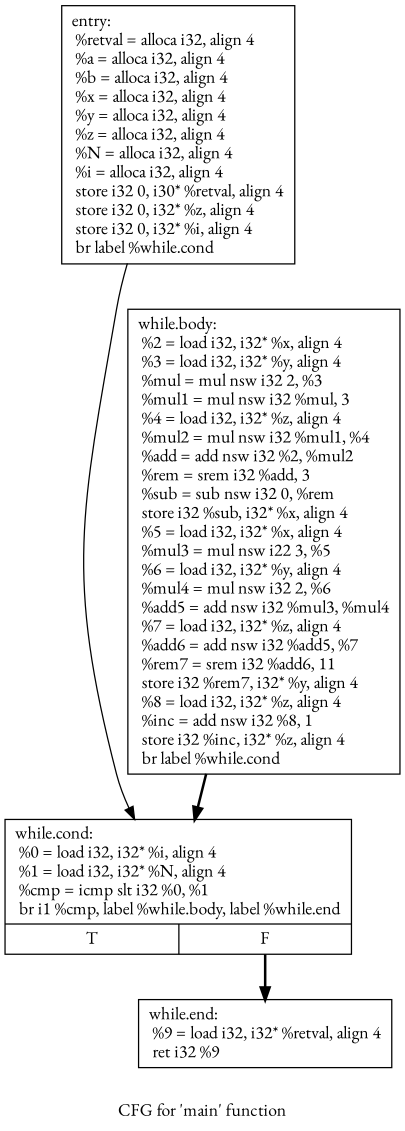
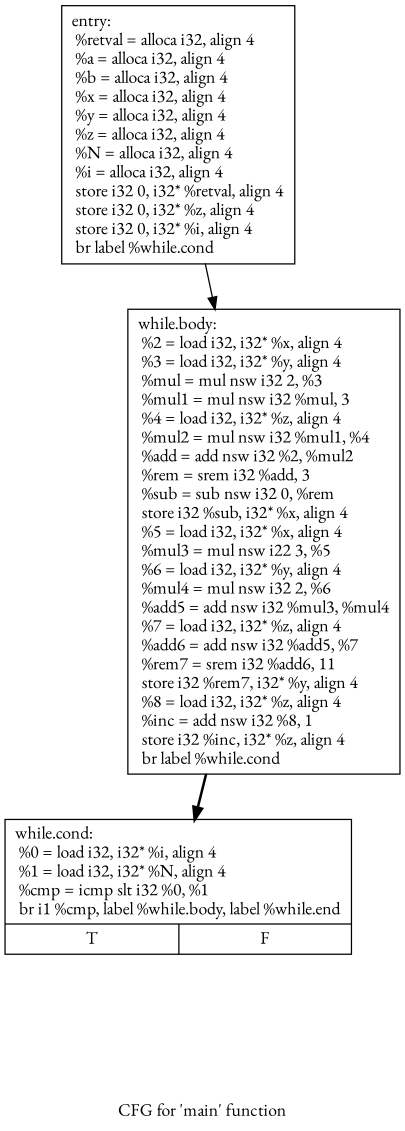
node "entry:": text "store i32 0, i30* %retval, align 4" -> "store i32 0, i32* %retval, align 4"
edge "entry:" -> "while.cond:": now "entry:" -> "while.body:"
node "while.end:": removed
